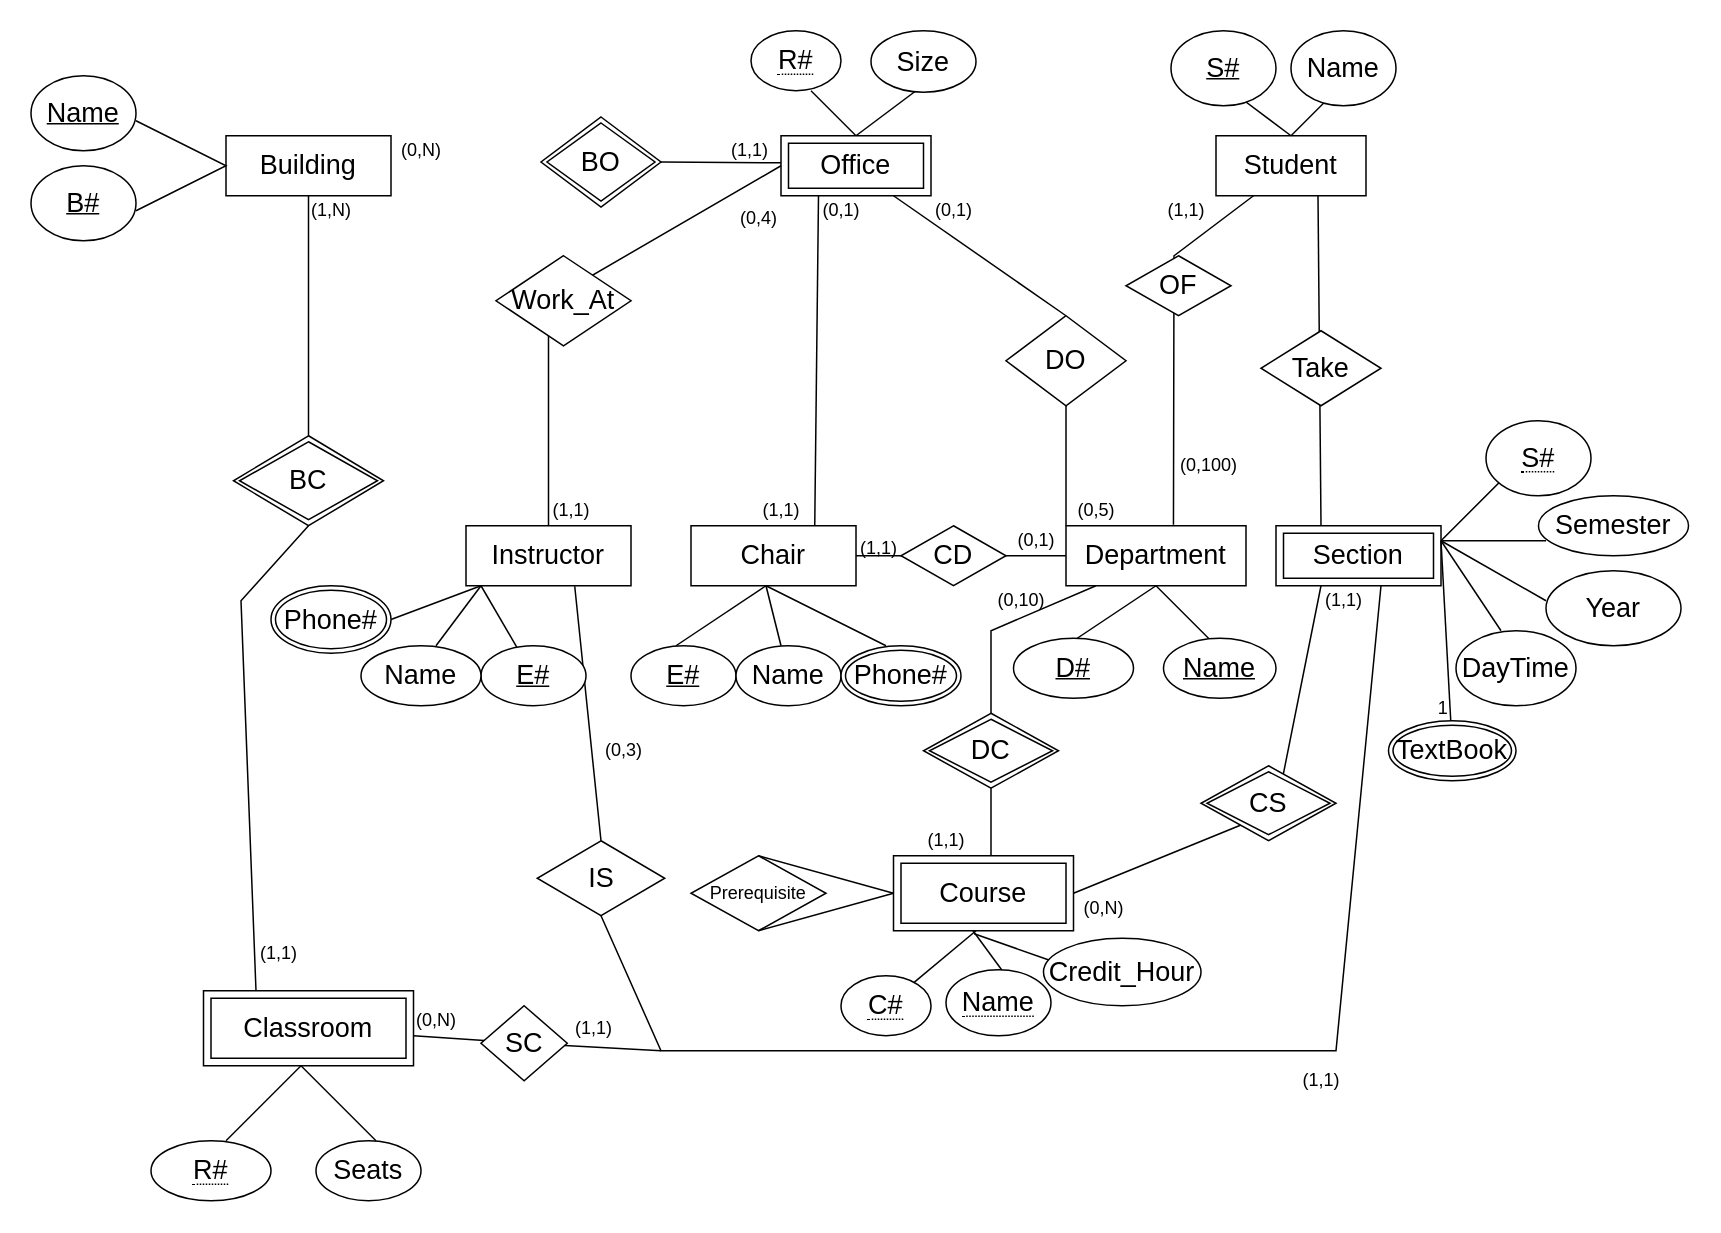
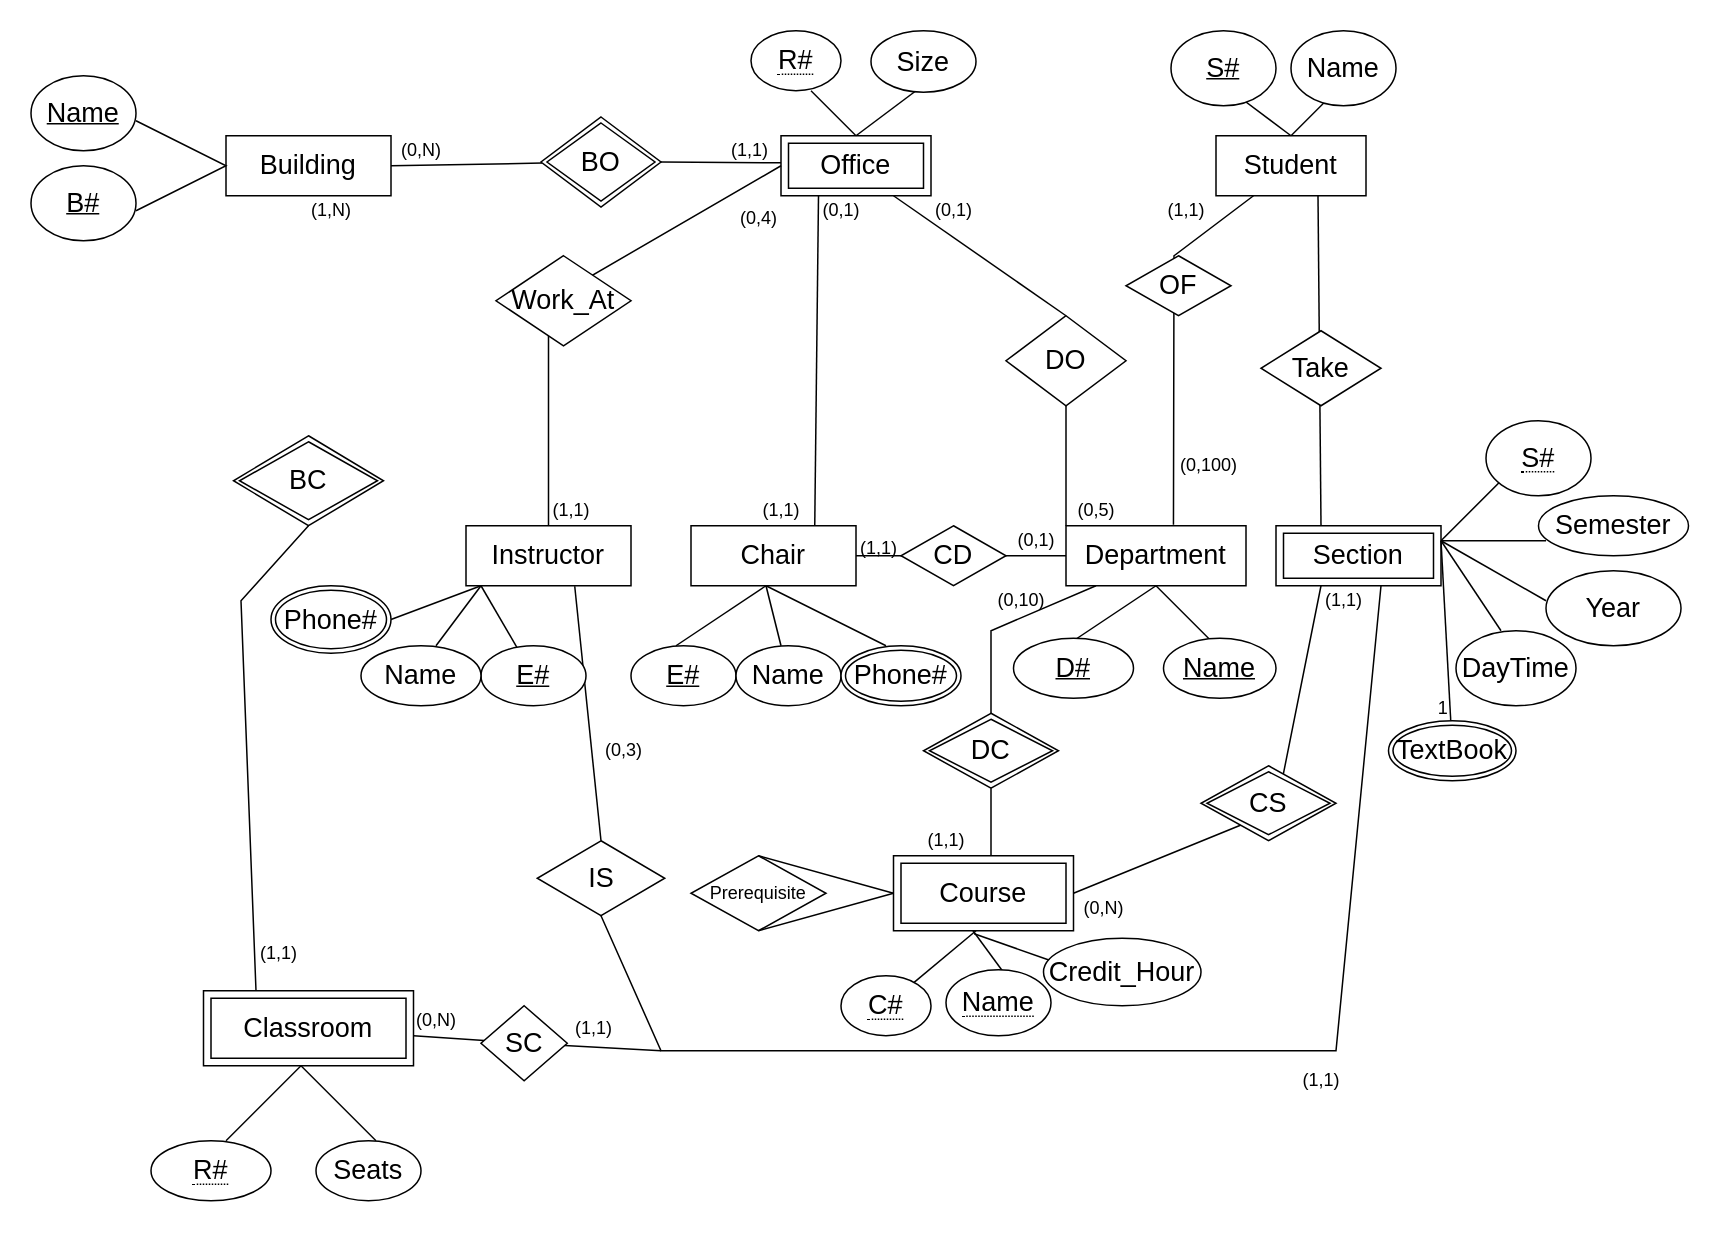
edge "BO" -- "Building": added
edge "Building" -- "BC": removed
